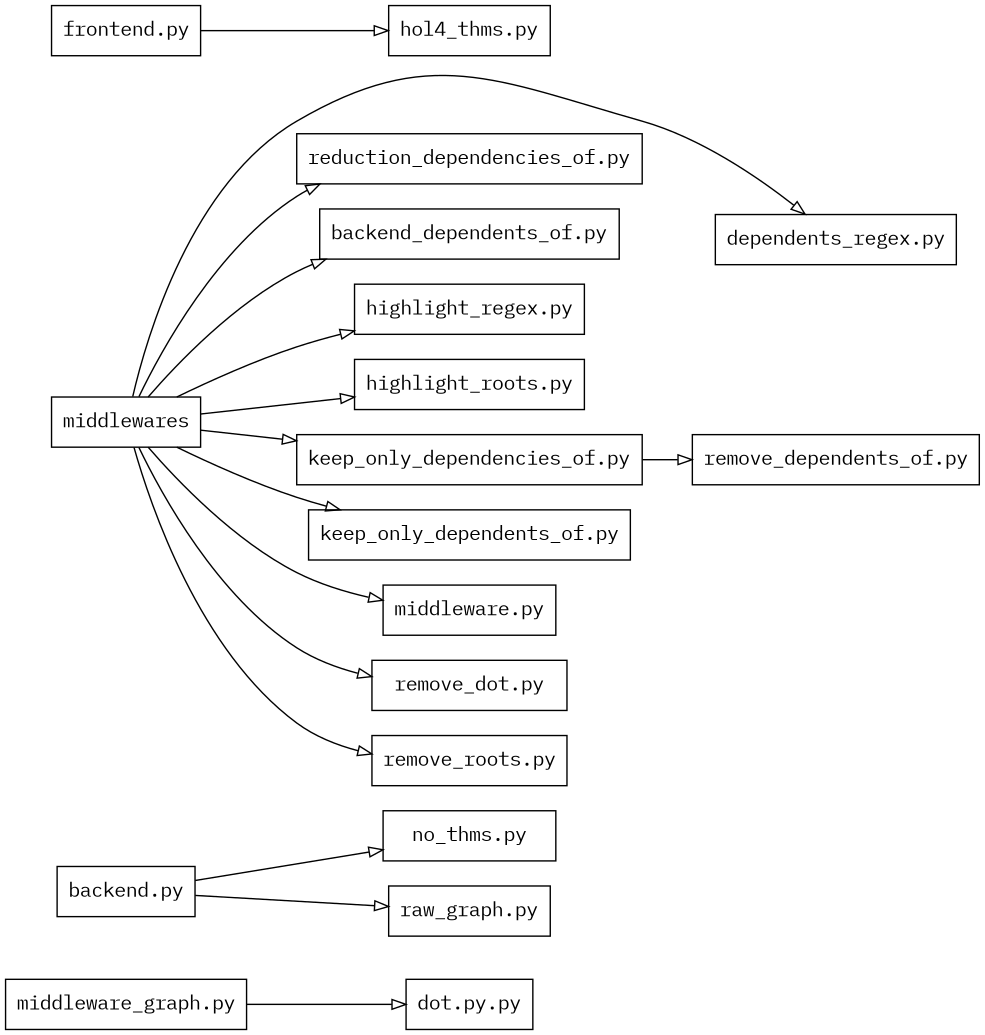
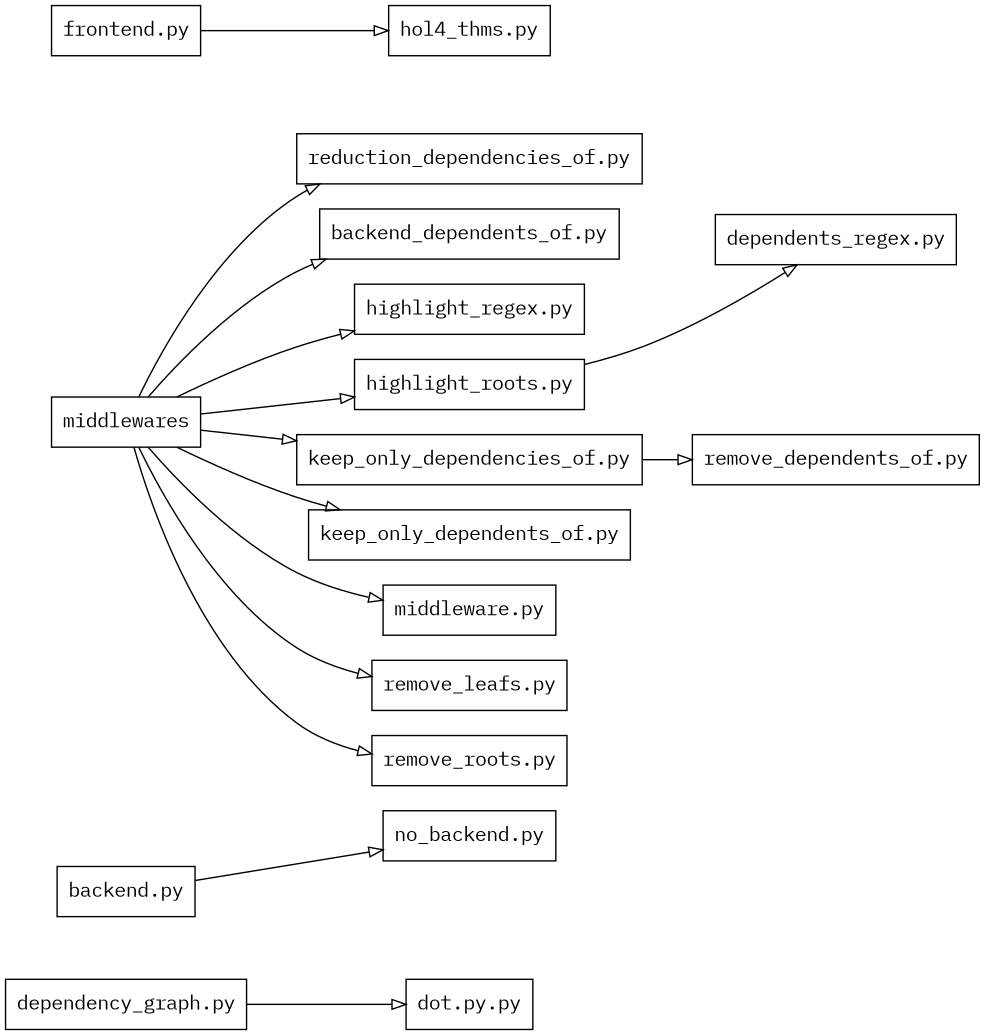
edge "middlewares" -> "dependents_regex.py": now "highlight_roots.py" -> "dependents_regex.py"
node "remove_dot.py": label "remove_dot.py" -> "remove_leafs.py"
node "no_thms.py": label "no_thms.py" -> "no_backend.py"
node "raw_graph.py": removed
node "middleware_graph.py": label "middleware_graph.py" -> "dependency_graph.py"
